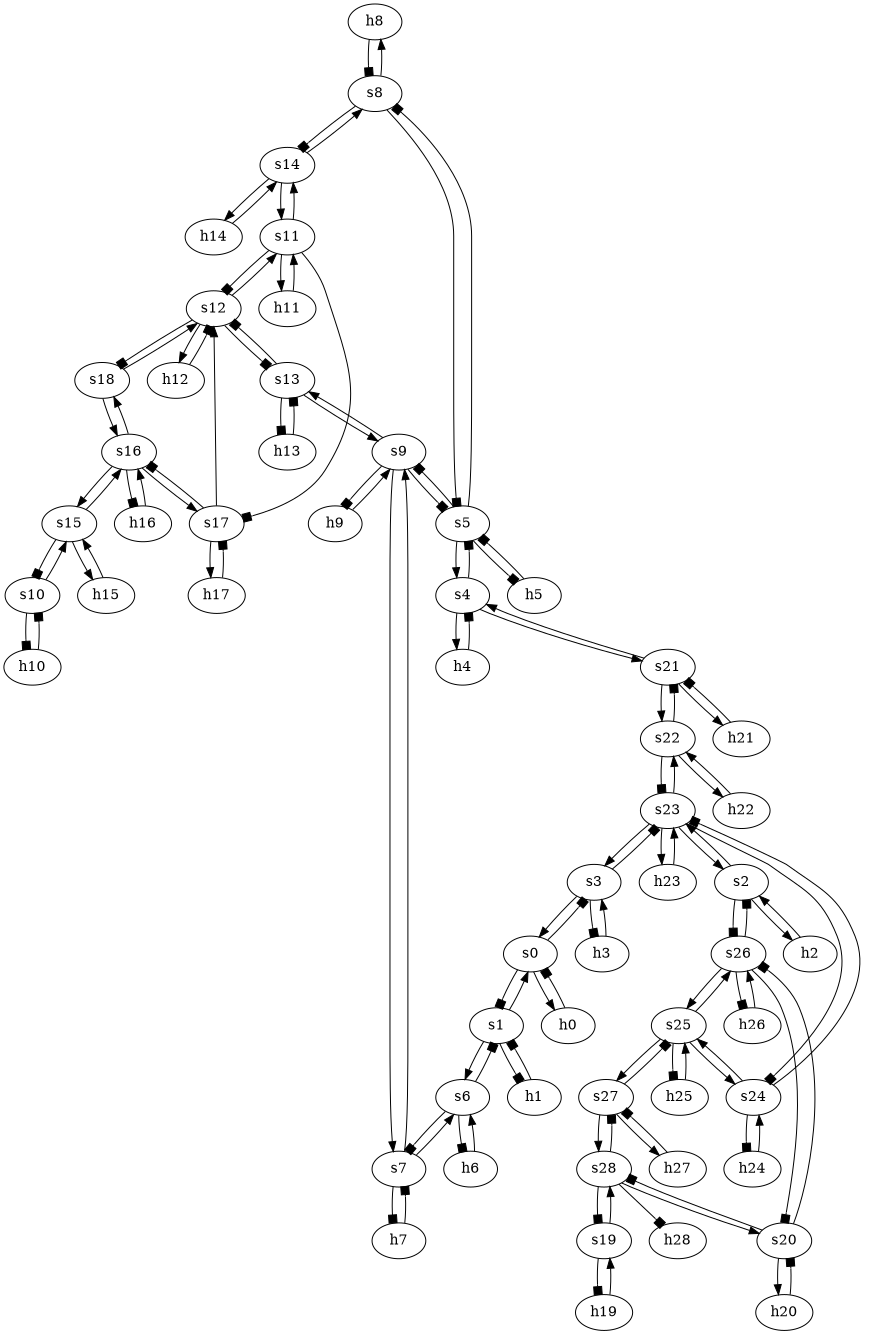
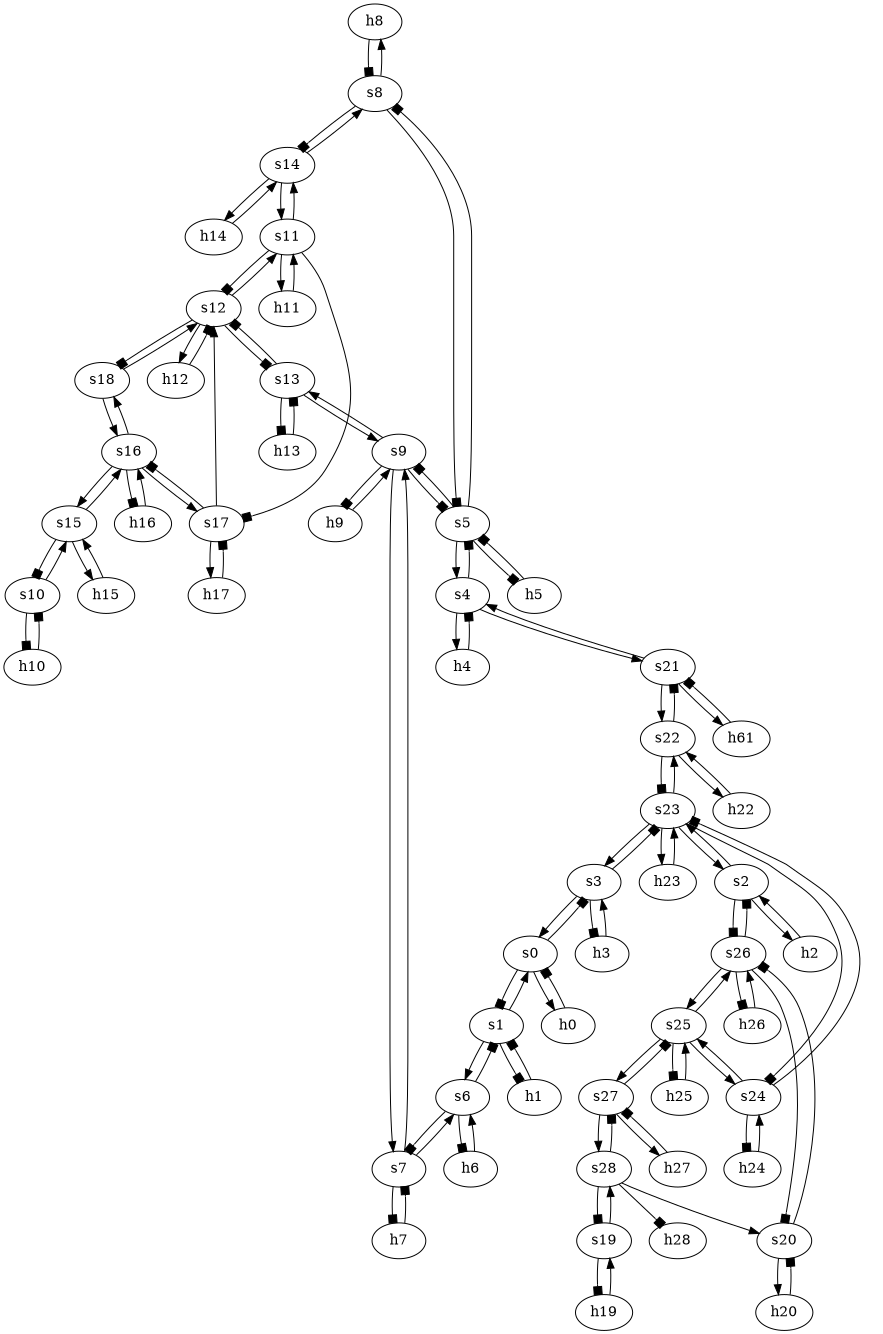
node "h21": label "h21" -> "h61"
edge "s20" -> "s28": removed
